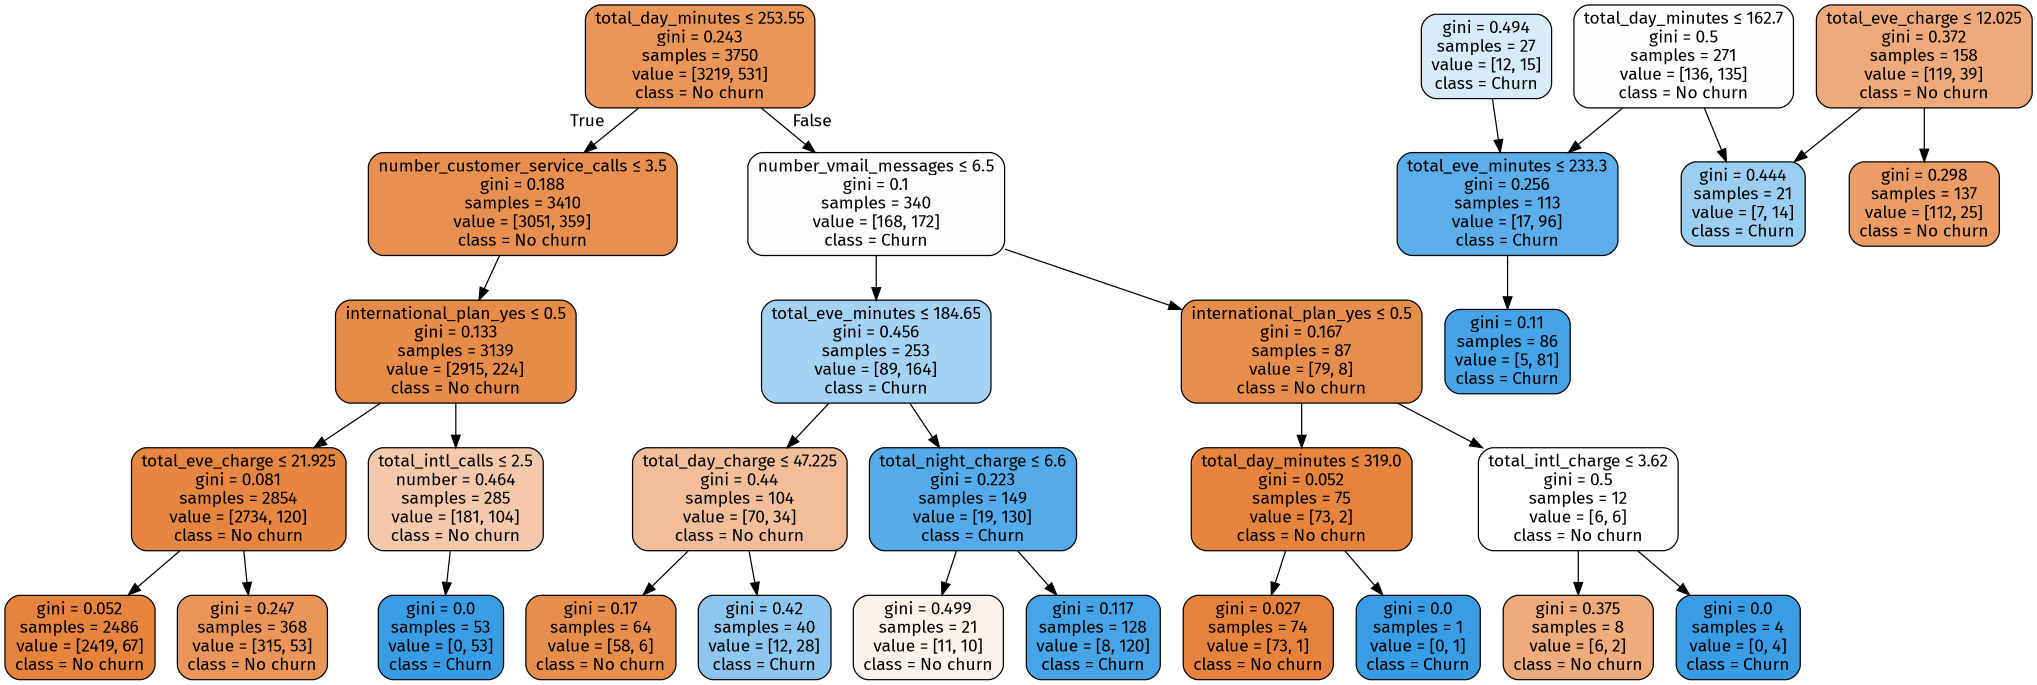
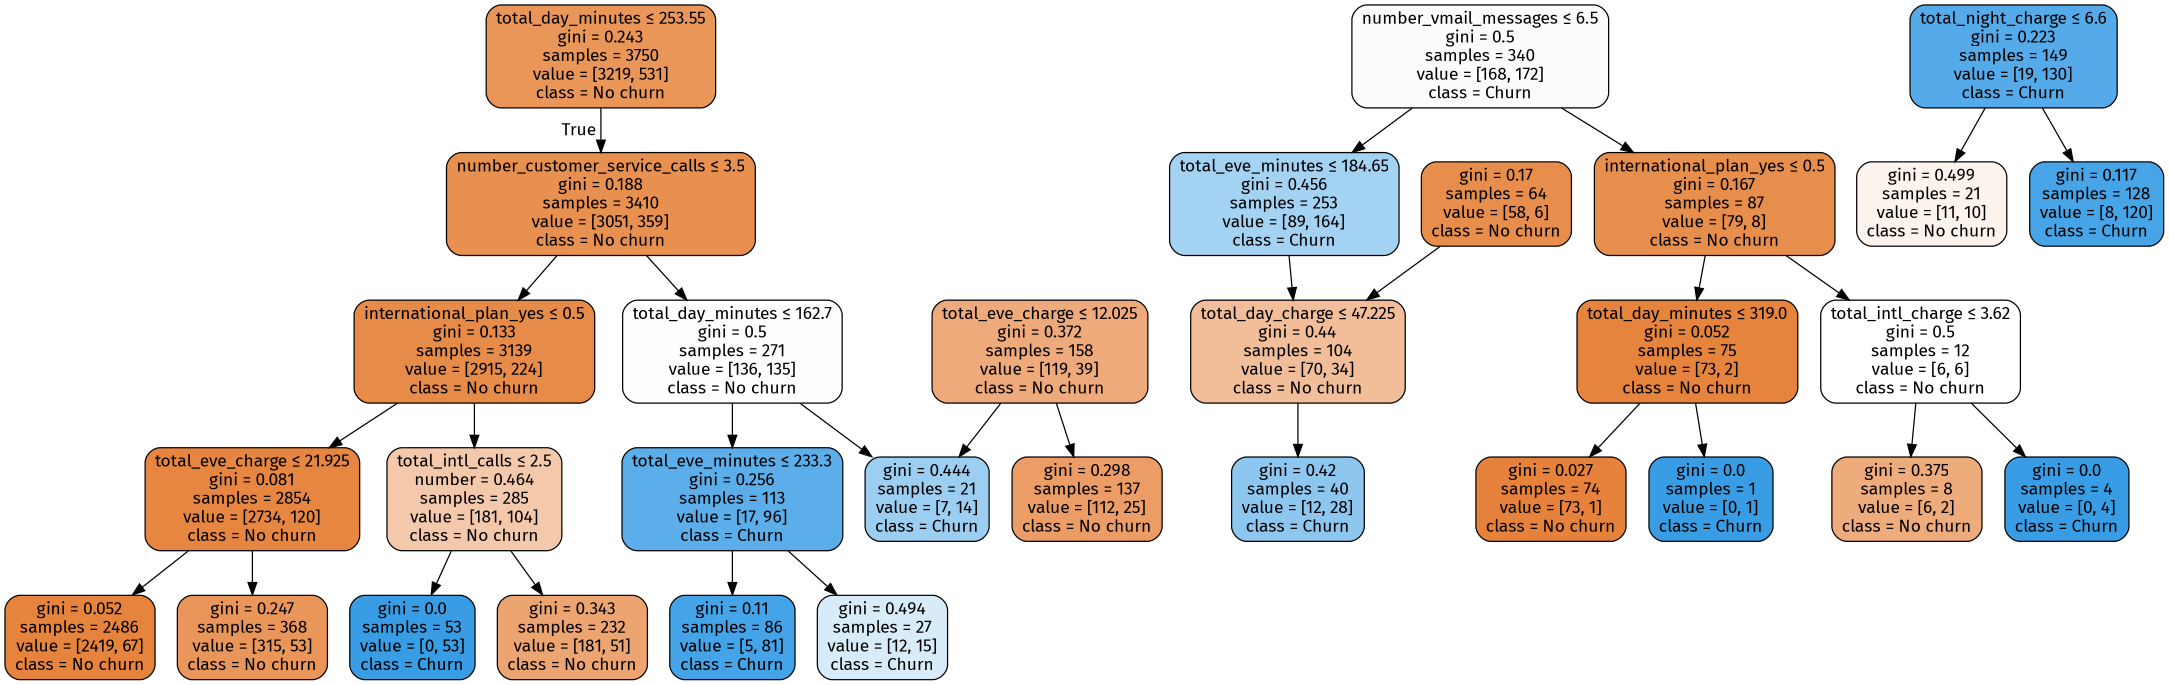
edge "gini = 0.494" -> "total_eve_minutes ≤ 233.3": reversed
edge "total_day_minutes ≤ 253.55" -> "number_vmail_messages ≤ 6.5": removed
node "number_vmail_messages ≤ 6.5": text "gini = 0.1" -> "gini = 0.5"
edge "number_customer_service_calls ≤ 3.5" -> "total_day_minutes ≤ 162.7": added
edge "total_eve_minutes ≤ 184.65" -> "total_night_charge ≤ 6.6": removed
edge "total_day_charge ≤ 47.225" -> "gini = 0.17": reversed
node "gini = 0.343": added
